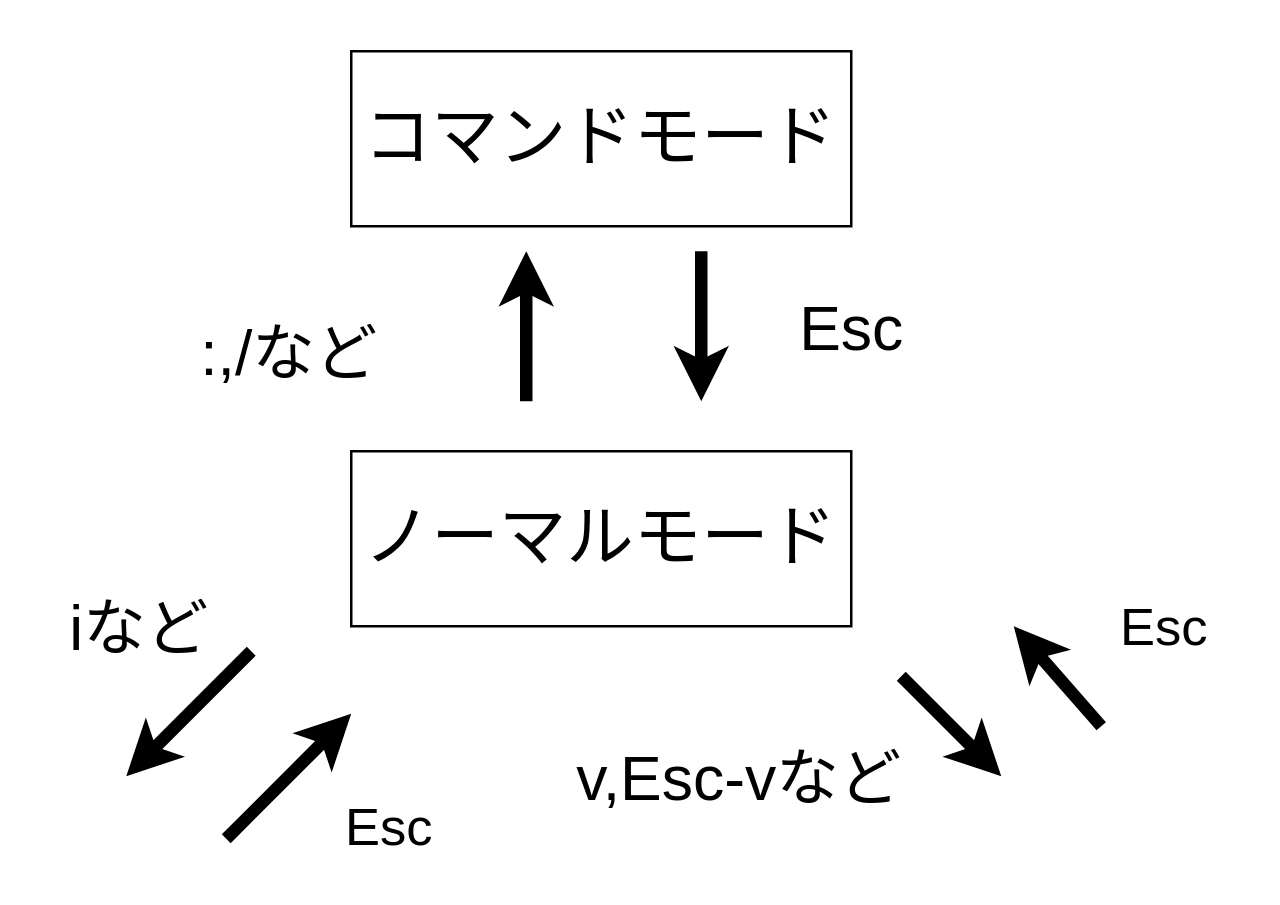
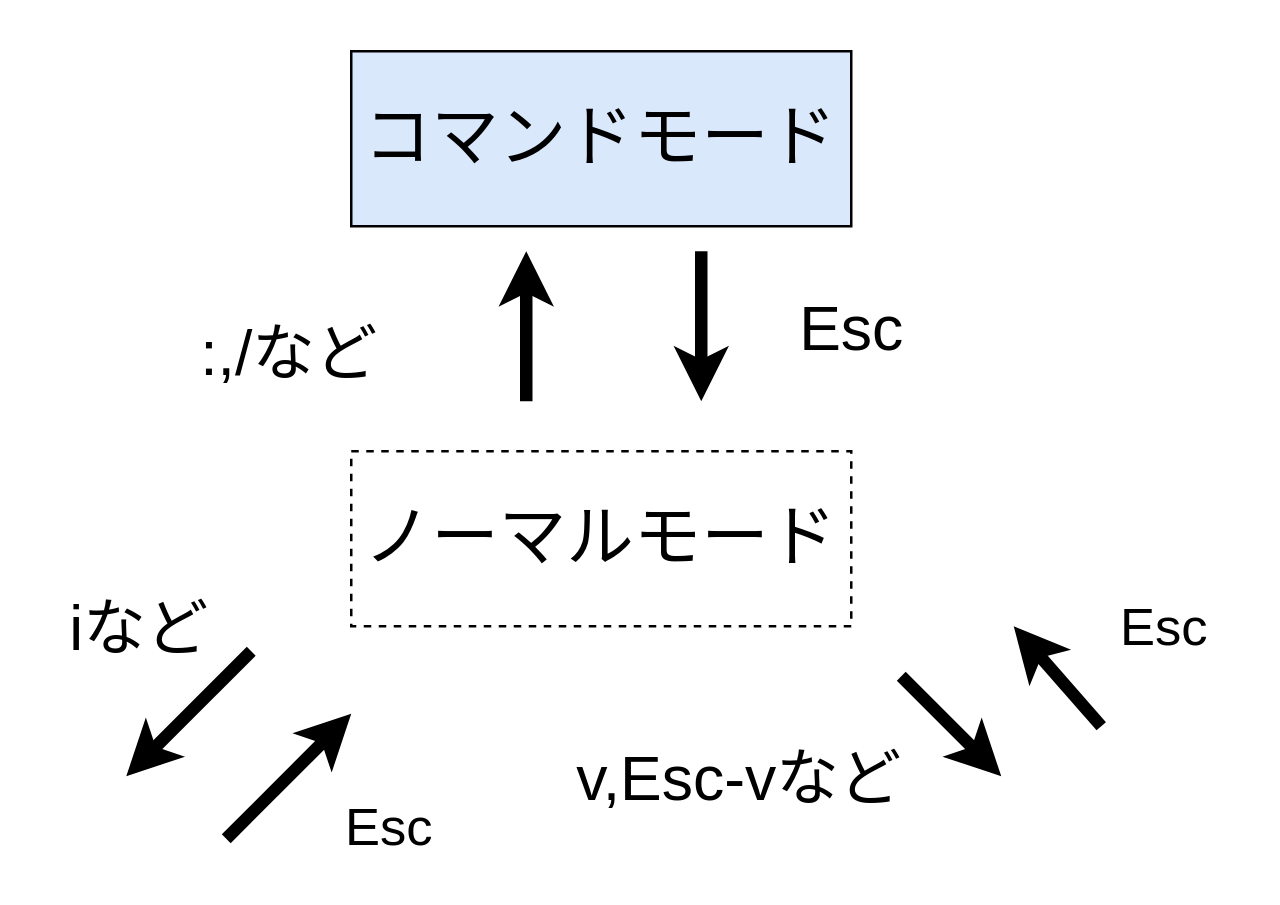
node "コマンドモード": fillcolor #ffffff -> #dae8fc
node "ノーマルモード": style solid -> dashed
